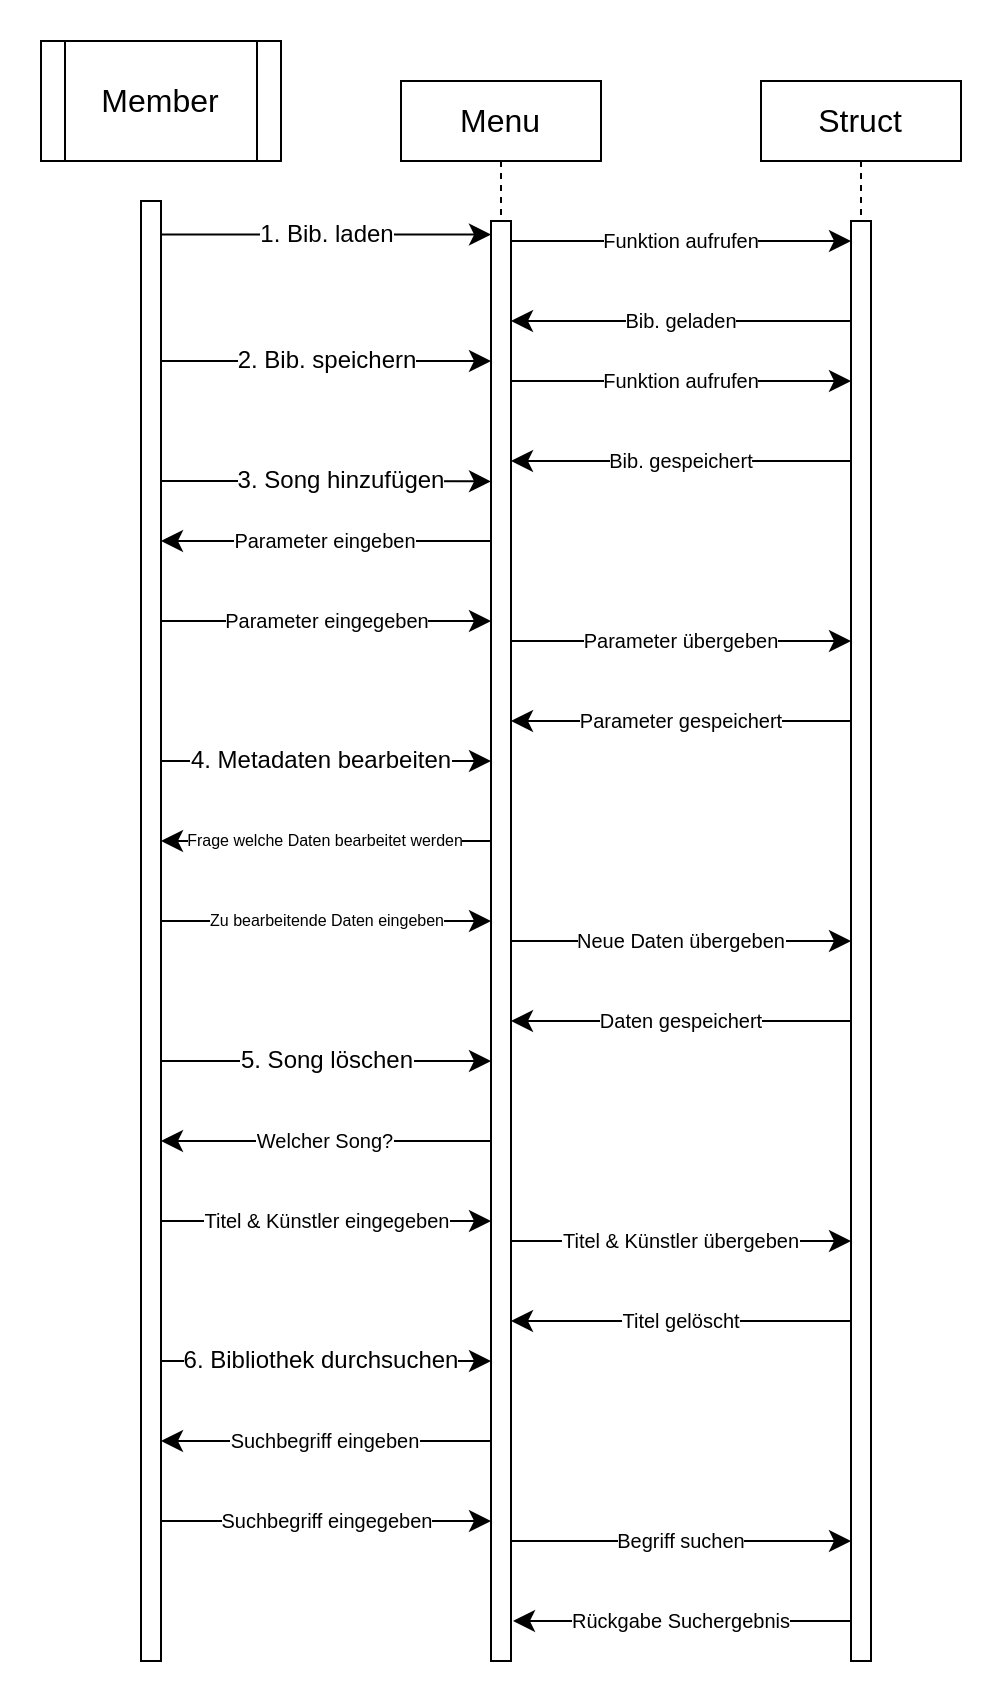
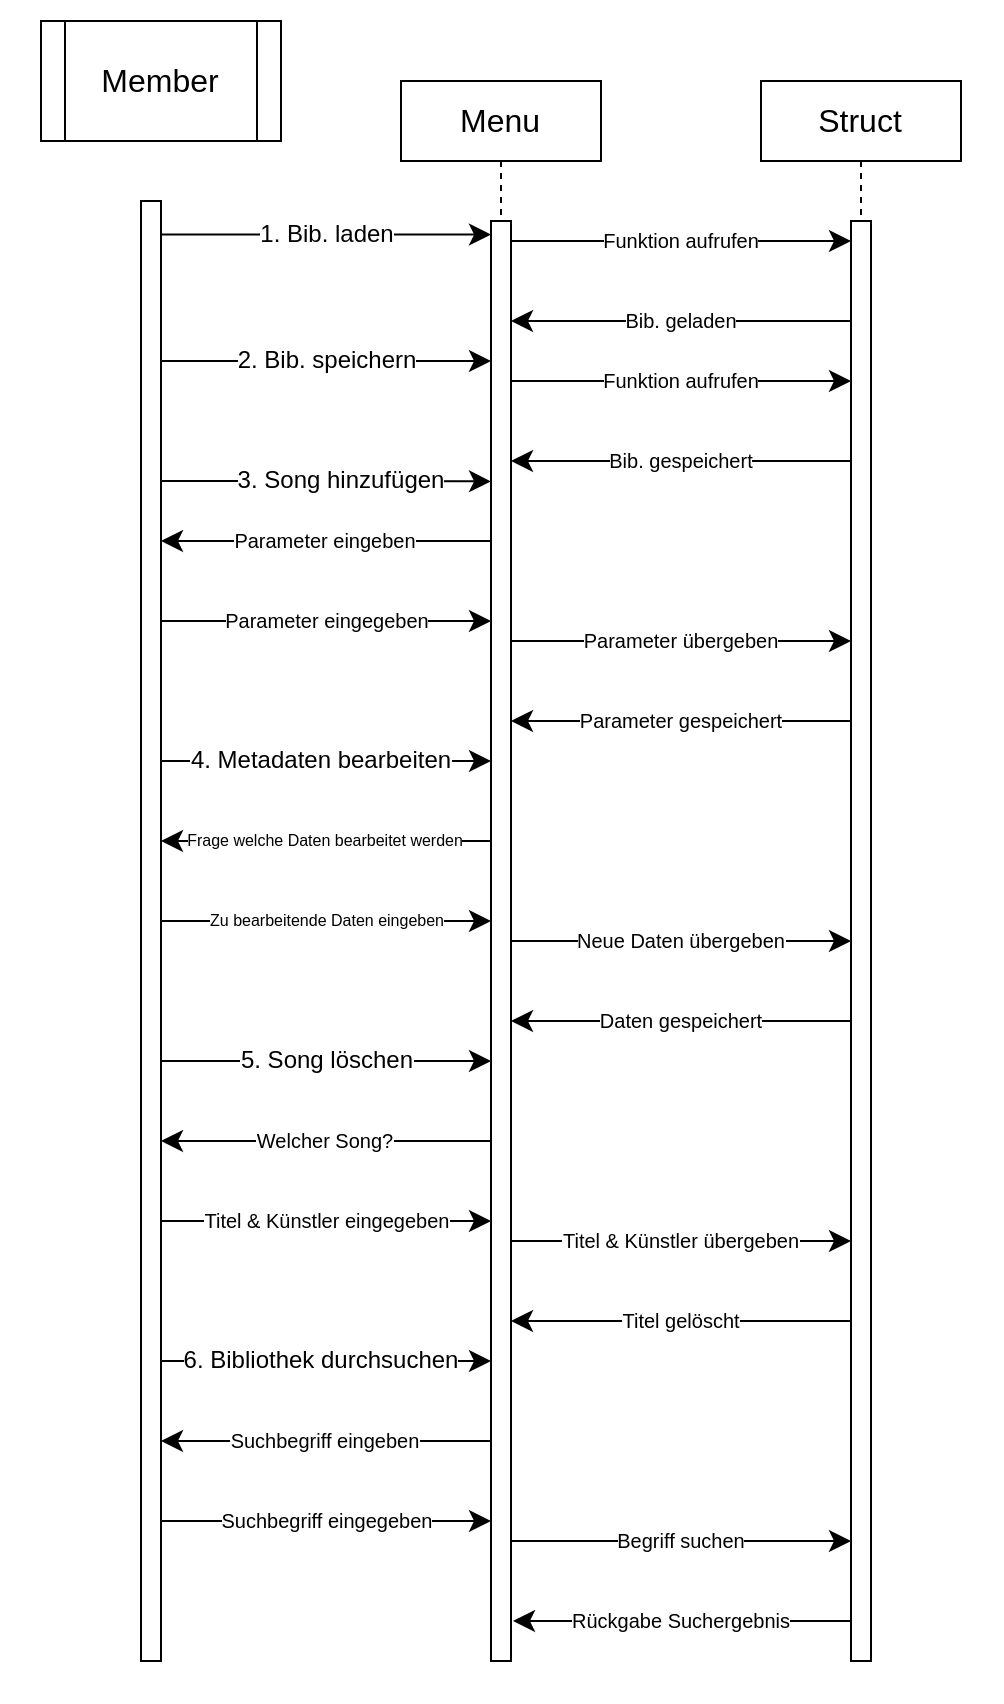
node "Member": moved (161, 101) -> (161, 81)
